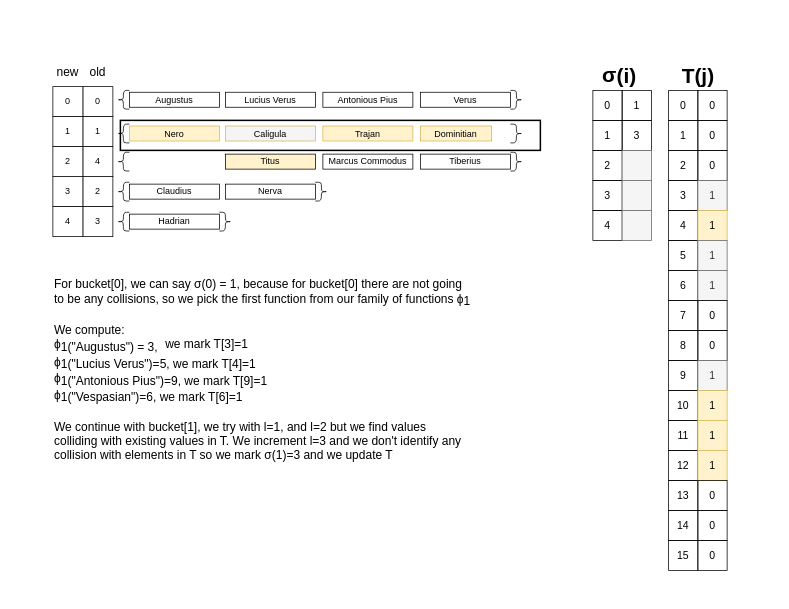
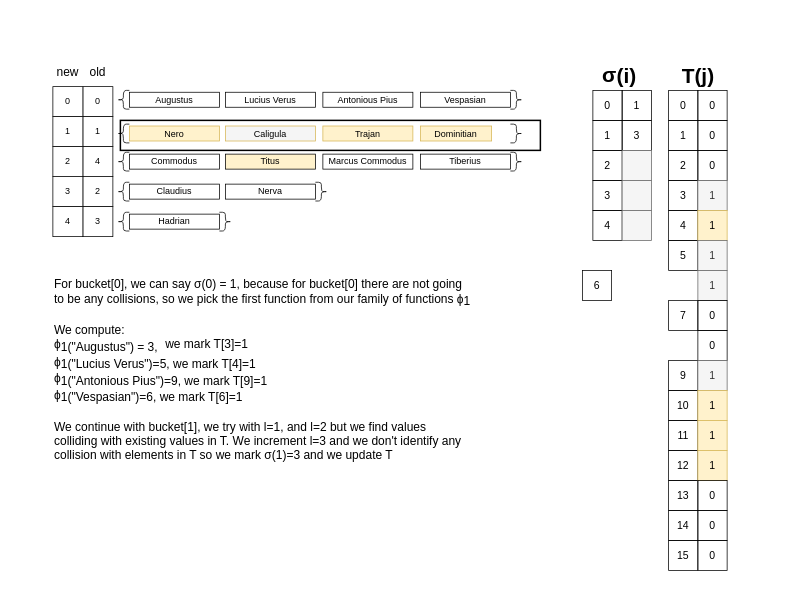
node "Verus": label "Verus" -> "Vespasian"
node "Commodus": added
node "6": moved (683, 285) -> (597, 285)
node "8": removed
